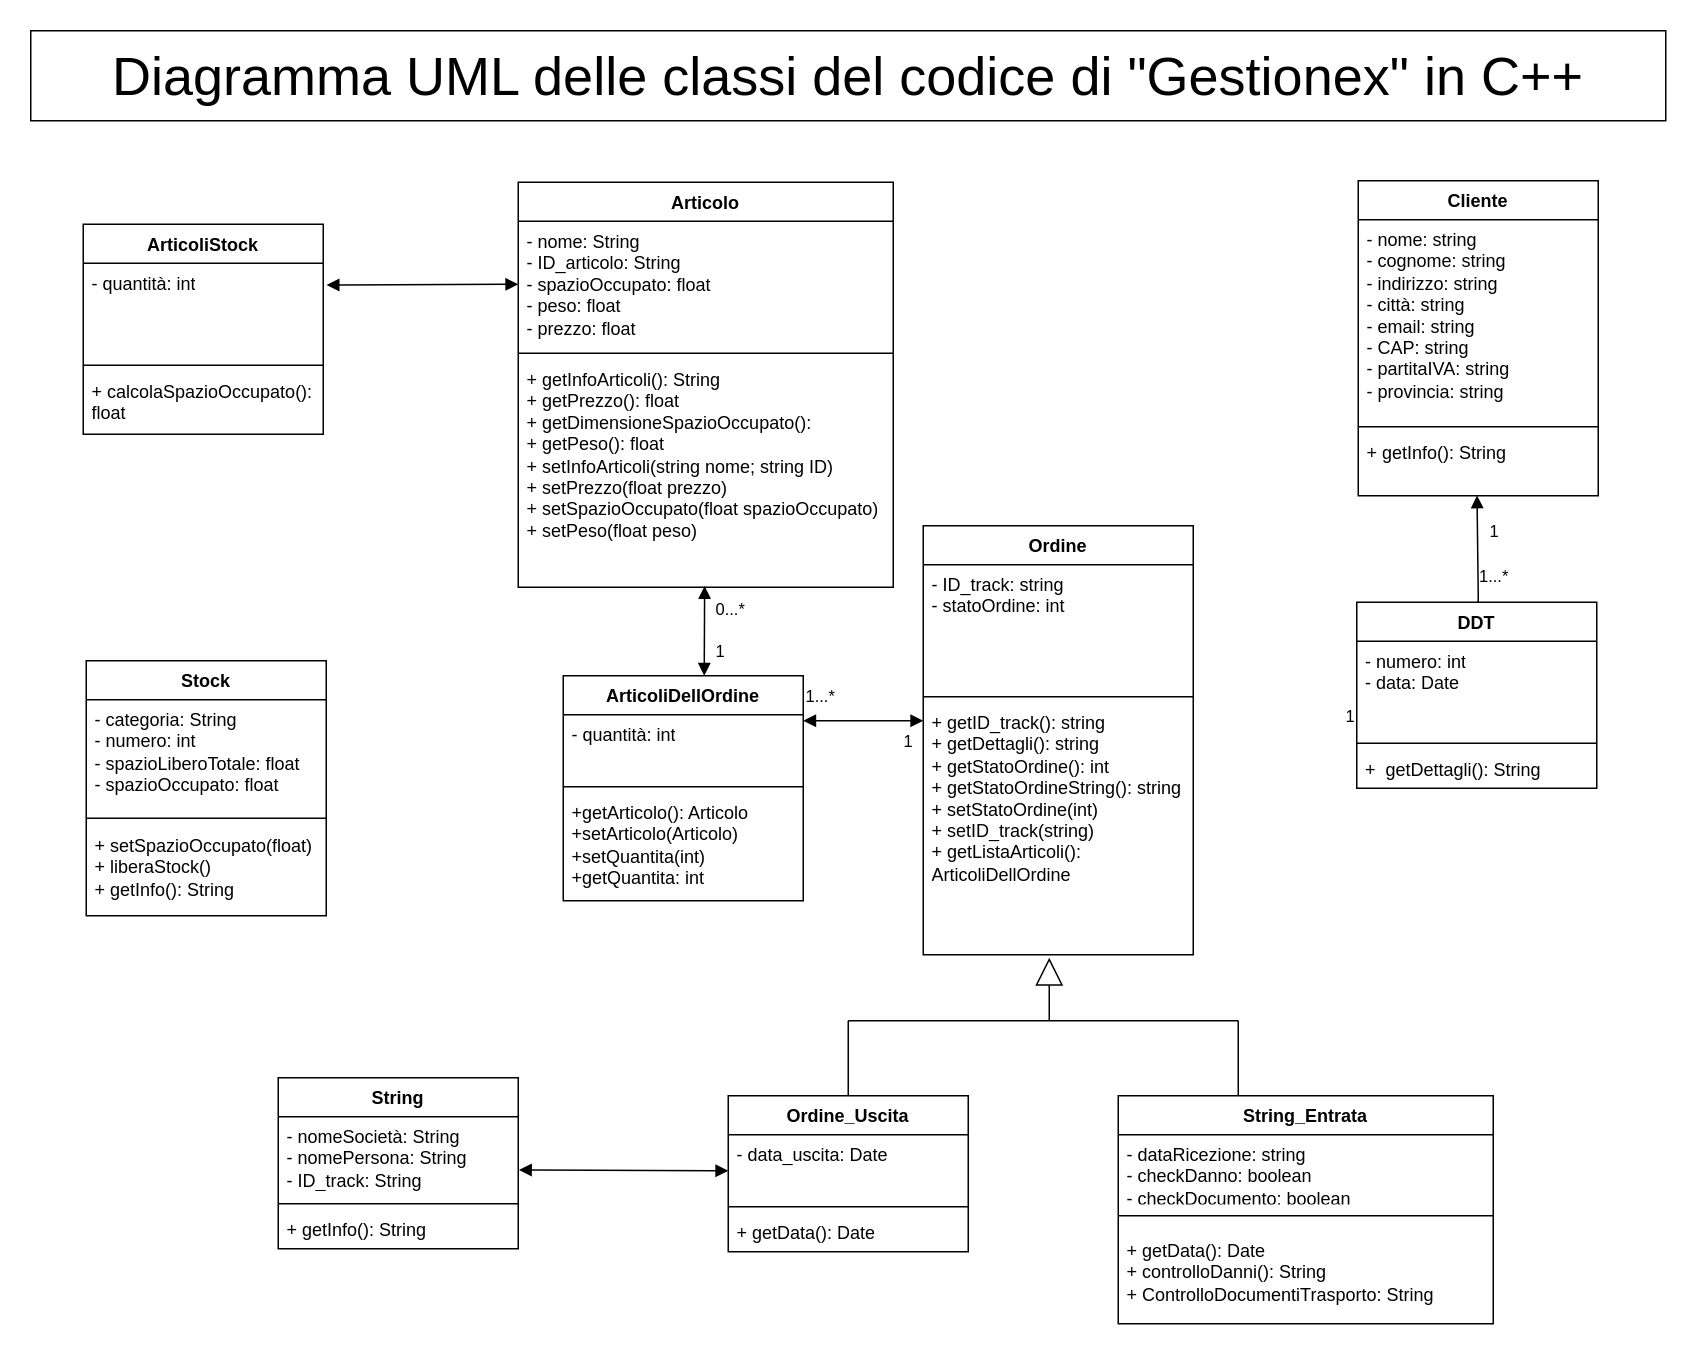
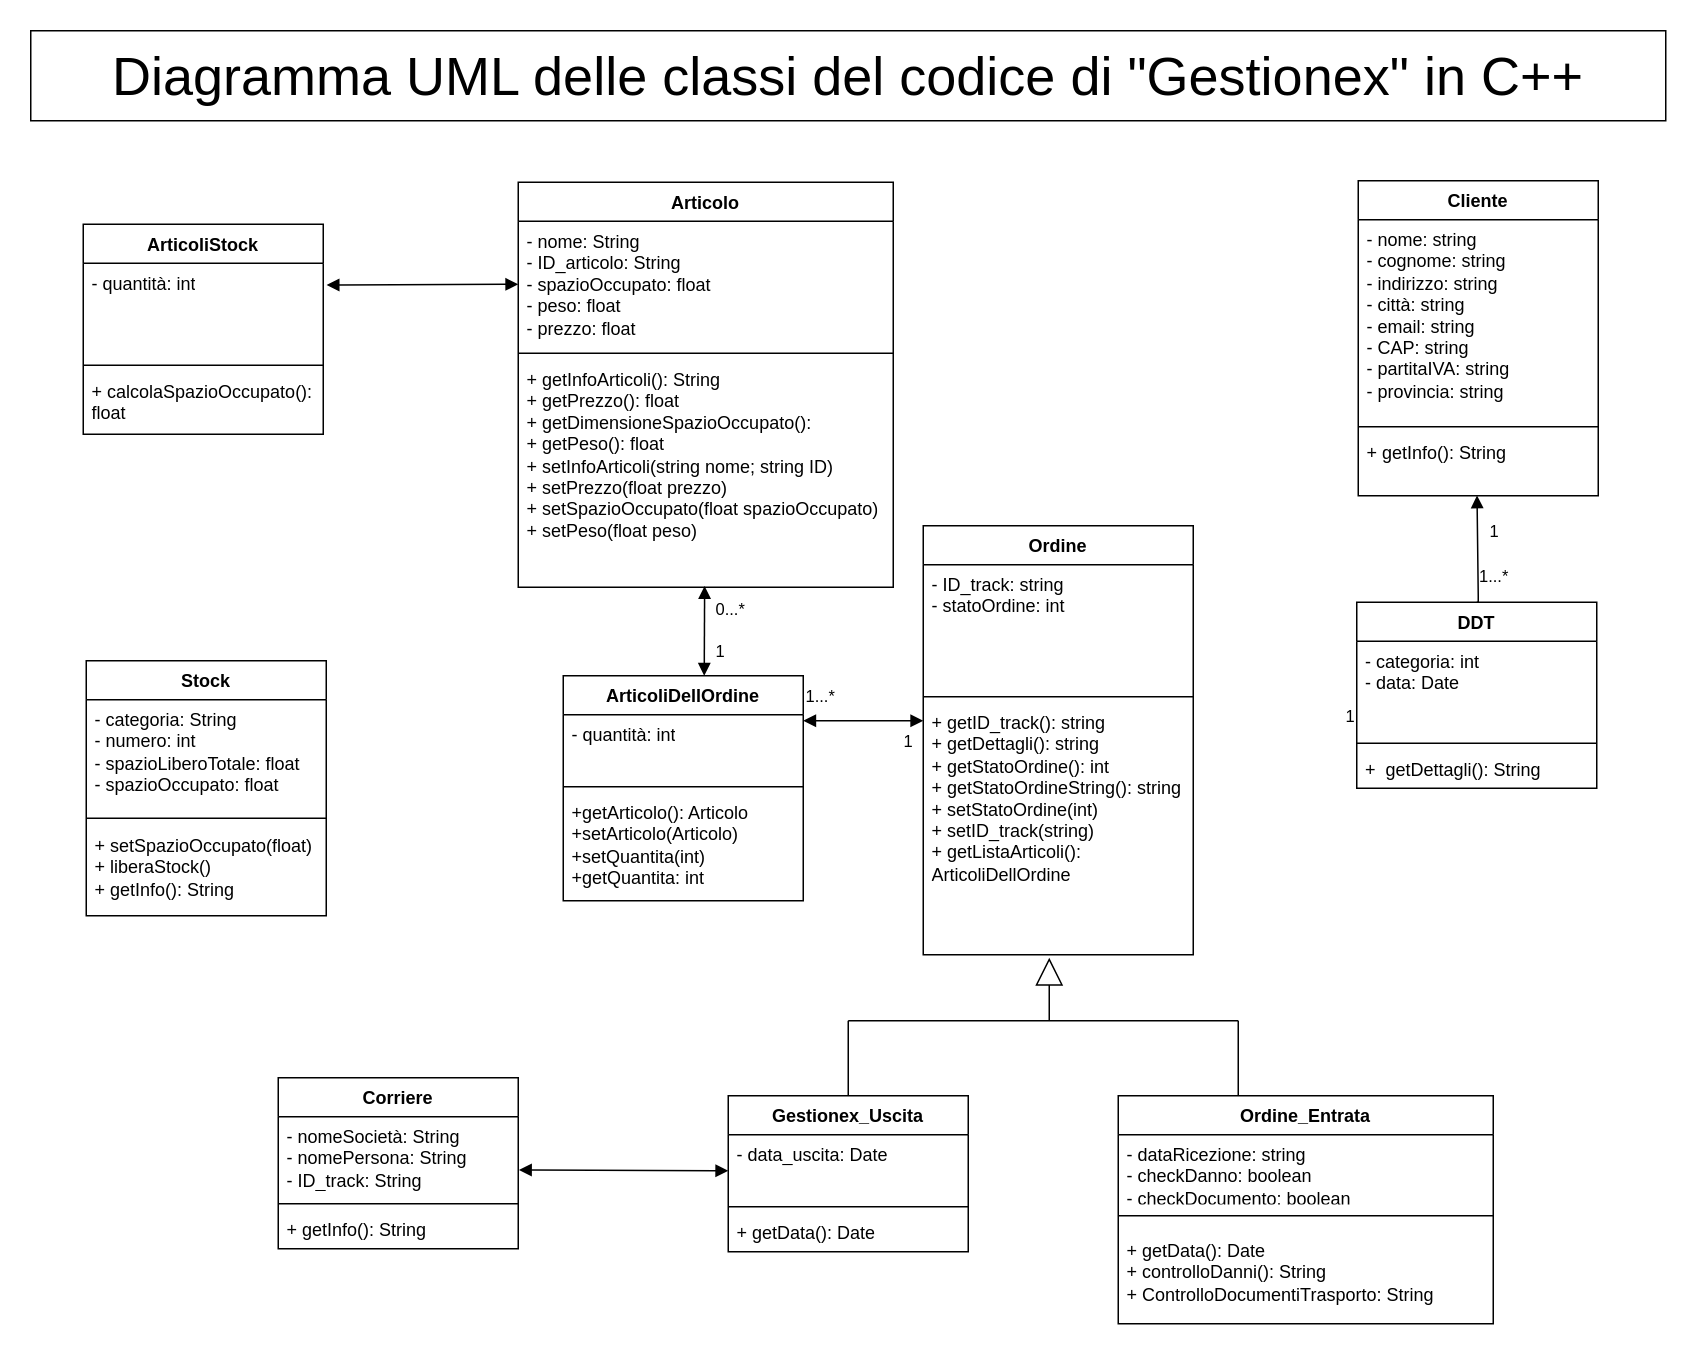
node "- numero: int - data: Date": label "- numero: int - data: Date" -> "- categoria: int - data: Date"
node "String": label "String" -> "Corriere"
node "Ordine_Uscita": label "Ordine_Uscita" -> "Gestionex_Uscita"
node "String_Entrata": label "String_Entrata" -> "Ordine_Entrata"
